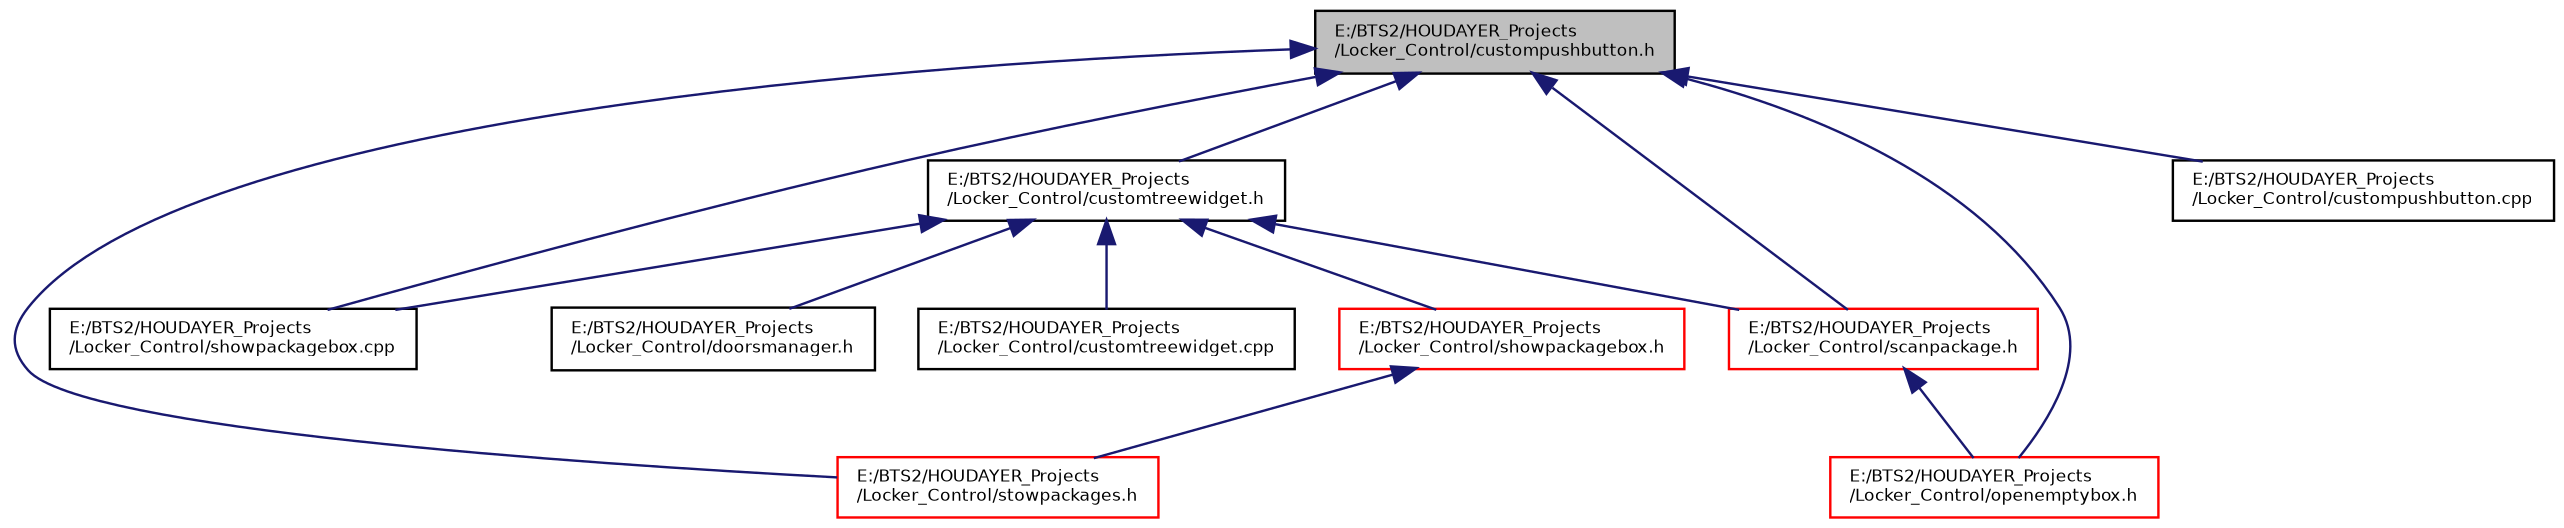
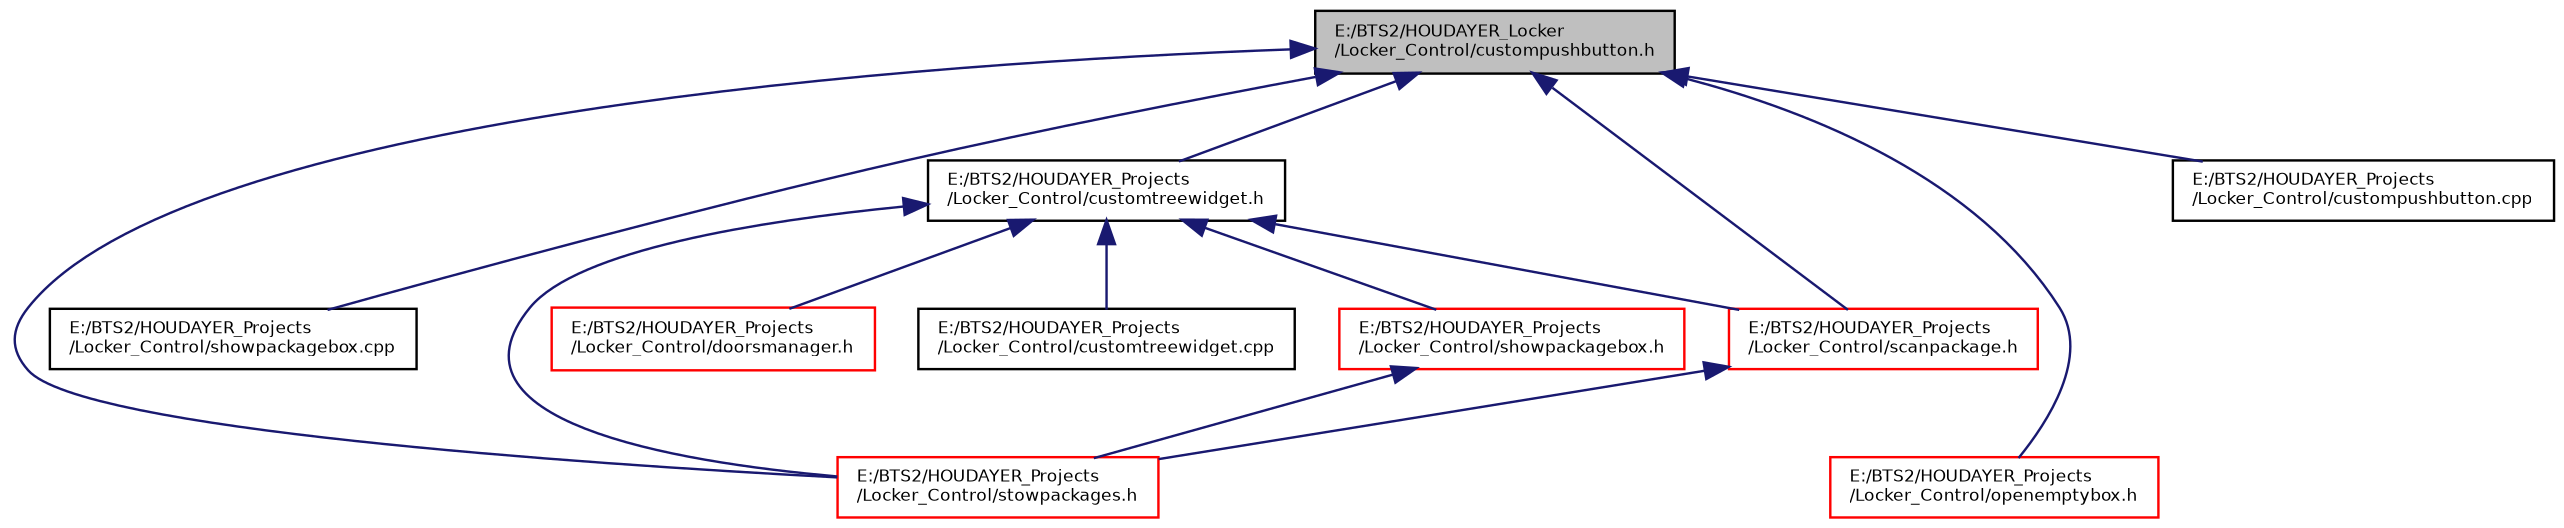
node "E:/BTS2/HOUDAYER_Projects /Locker_Control/custompushbutton.h": label "E:/BTS2/HOUDAYER_Projects /Locker_Control/custompushbutton.h" -> "E:/BTS2/HOUDAYER_Locker /Locker_Control/custompushbutton.h"
edge "E:/BTS2/HOUDAYER_Projects /Locker_Control/showpackagebox.cpp" -> "E:/BTS2/HOUDAYER_Projects /Locker_Control/customtreewidget.h": now "E:/BTS2/HOUDAYER_Projects /Locker_Control/stowpackages.h" -> "E:/BTS2/HOUDAYER_Projects /Locker_Control/customtreewidget.h"
node "E:/BTS2/HOUDAYER_Projects /Locker_Control/doorsmanager.h": color black -> red
edge "E:/BTS2/HOUDAYER_Projects /Locker_Control/openemptybox.h" -> "E:/BTS2/HOUDAYER_Projects /Locker_Control/scanpackage.h": now "E:/BTS2/HOUDAYER_Projects /Locker_Control/stowpackages.h" -> "E:/BTS2/HOUDAYER_Projects /Locker_Control/scanpackage.h"
